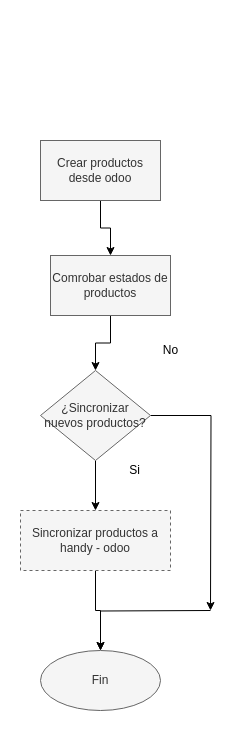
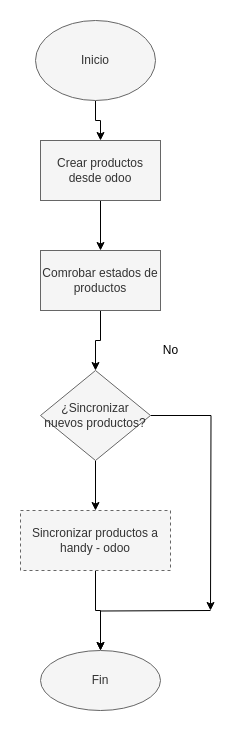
node "Inicio": added
edge "Inicio" -> "Crear productos desde odoo": added
node "Comrobar estados de productos": moved (111, 286) -> (101, 281)
node "Si": removed
